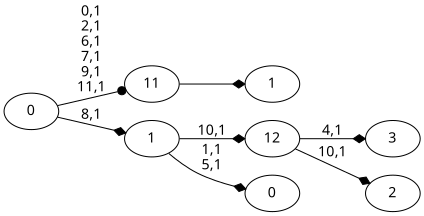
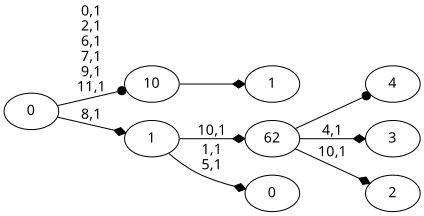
node "11": label "11" -> "10"
node "4": added
node "12": label "12" -> "62"
